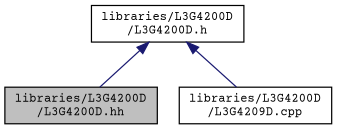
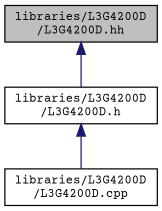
edge "libraries/L3G4200D /L3G4200D.hh" -> "libraries/L3G4200D /L3G4200D.h": reversed
node "libraries/L3G4200D /L3G4209D.cpp": label "libraries/L3G4200D /L3G4209D.cpp" -> "libraries/L3G4200D /L3G4200D.cpp"
